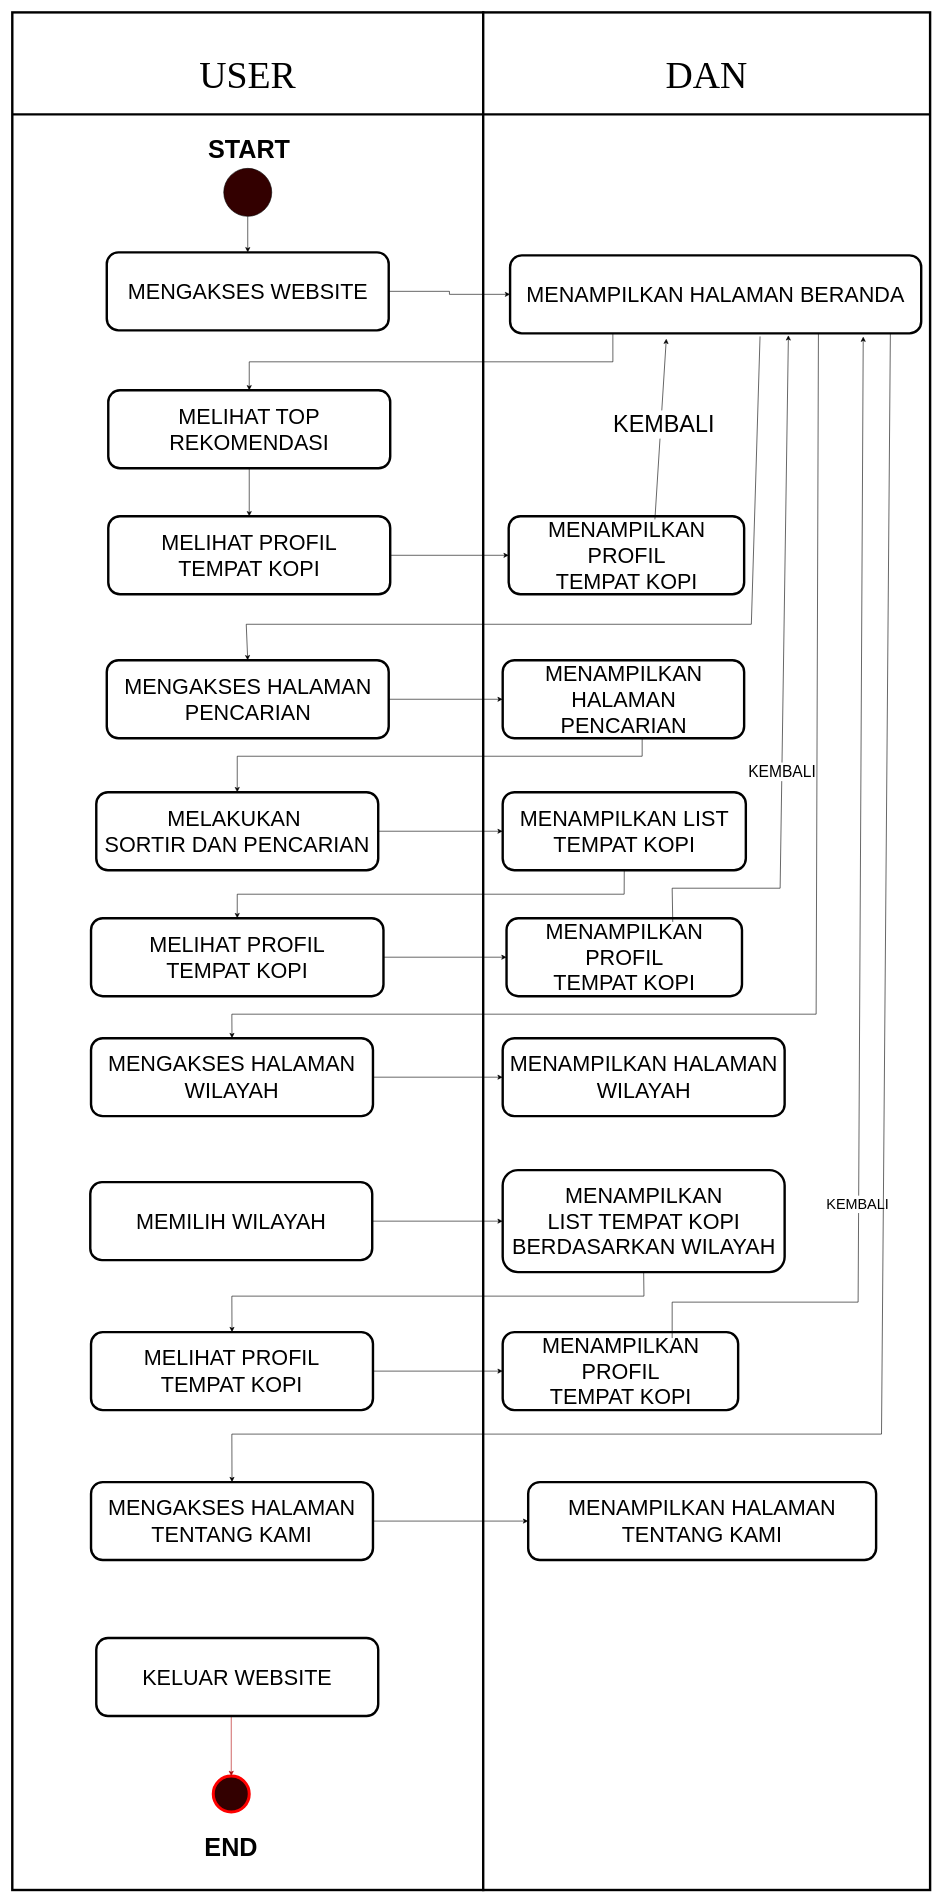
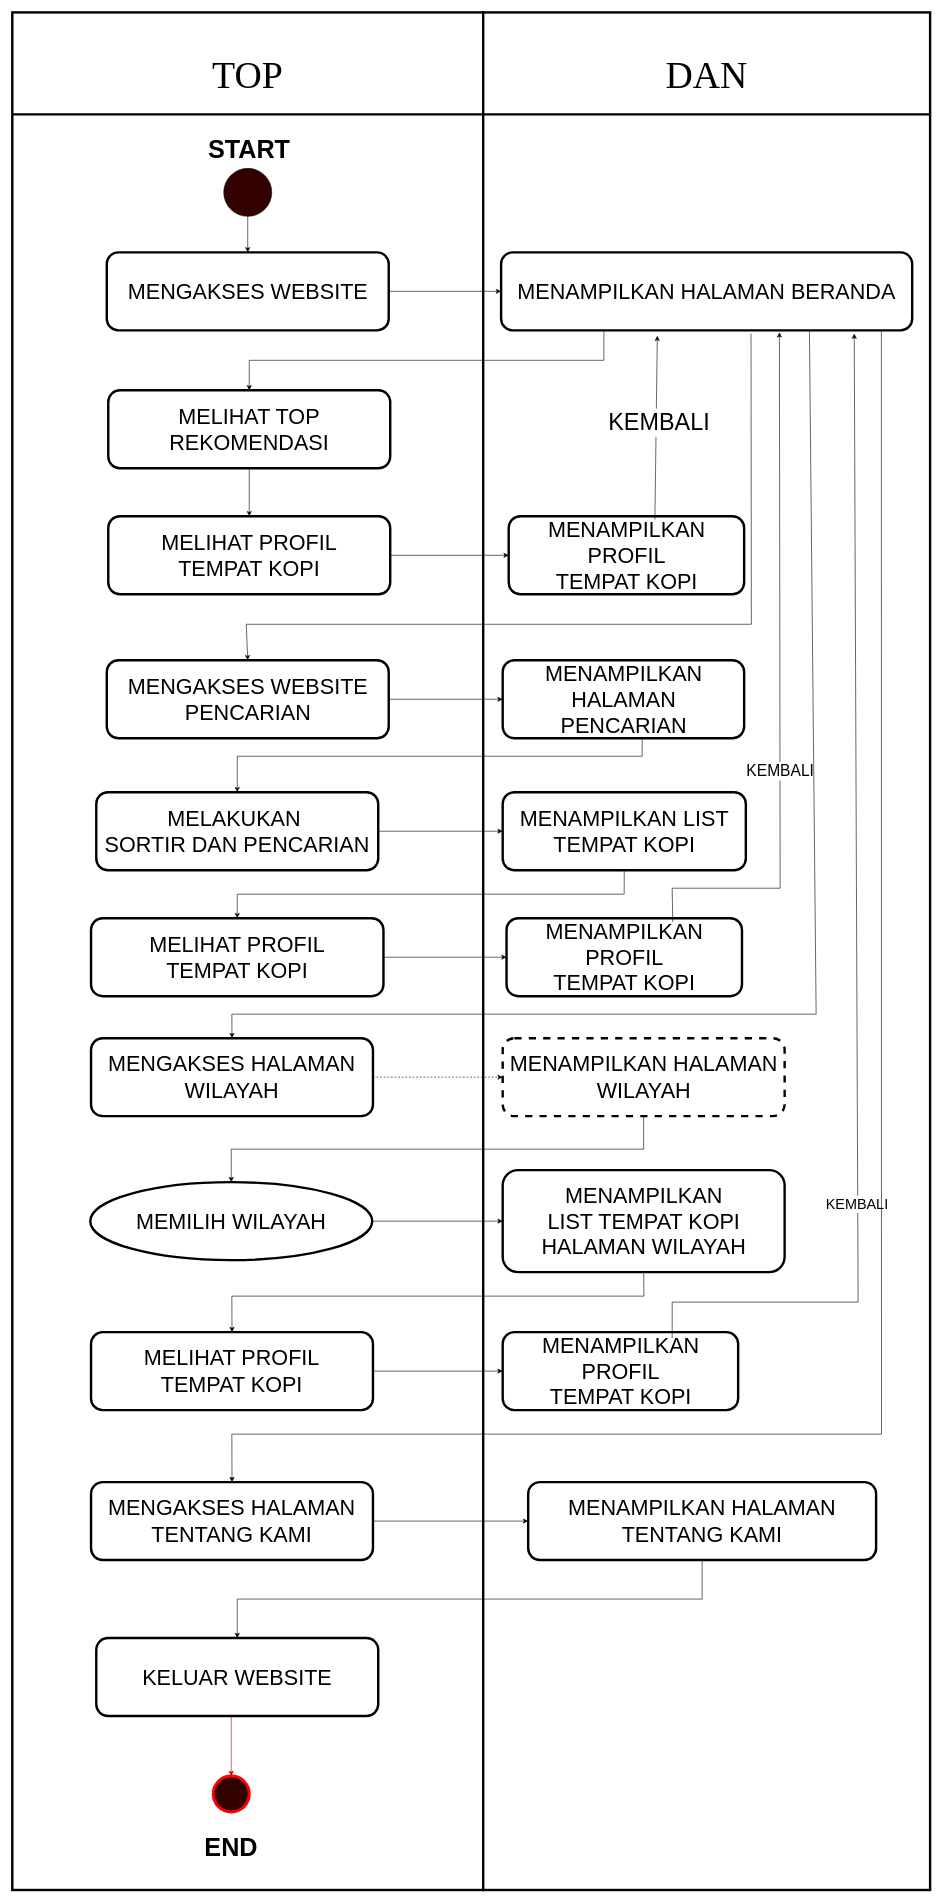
node "USER": label "USER" -> "TOP"
node "MENAMPILKAN HALAMAN BERANDA": moved (716, 294) -> (707, 291)
node "MENGAKSES HALAMAN PENCARIAN": label "MENGAKSES HALAMAN PENCARIAN" -> "MENGAKSES WEBSITE PENCARIAN"
edge "MENGAKSES HALAMAN WILAYAH" -> "MENAMPILKAN HALAMAN WILAYAH": style solid -> dashed
node "MENAMPILKAN HALAMAN WILAYAH": style solid -> dashed
edge "MENAMPILKAN HALAMAN WILAYAH" -> "MEMILIH WILAYAH": added
node "MEMILIH WILAYAH": shape rounded rectangle -> ellipse
node "MENAMPILKAN LIST TEMPAT KOPI BERDASARKAN WILAYAH": label "MENAMPILKAN LIST TEMPAT KOPI BERDASARKAN WILAYAH" -> "MENAMPILKAN LIST TEMPAT KOPI HALAMAN WILAYAH"
edge "MENAMPILKAN HALAMAN TENTANG KAMI" -> "KELUAR WEBSITE": added
